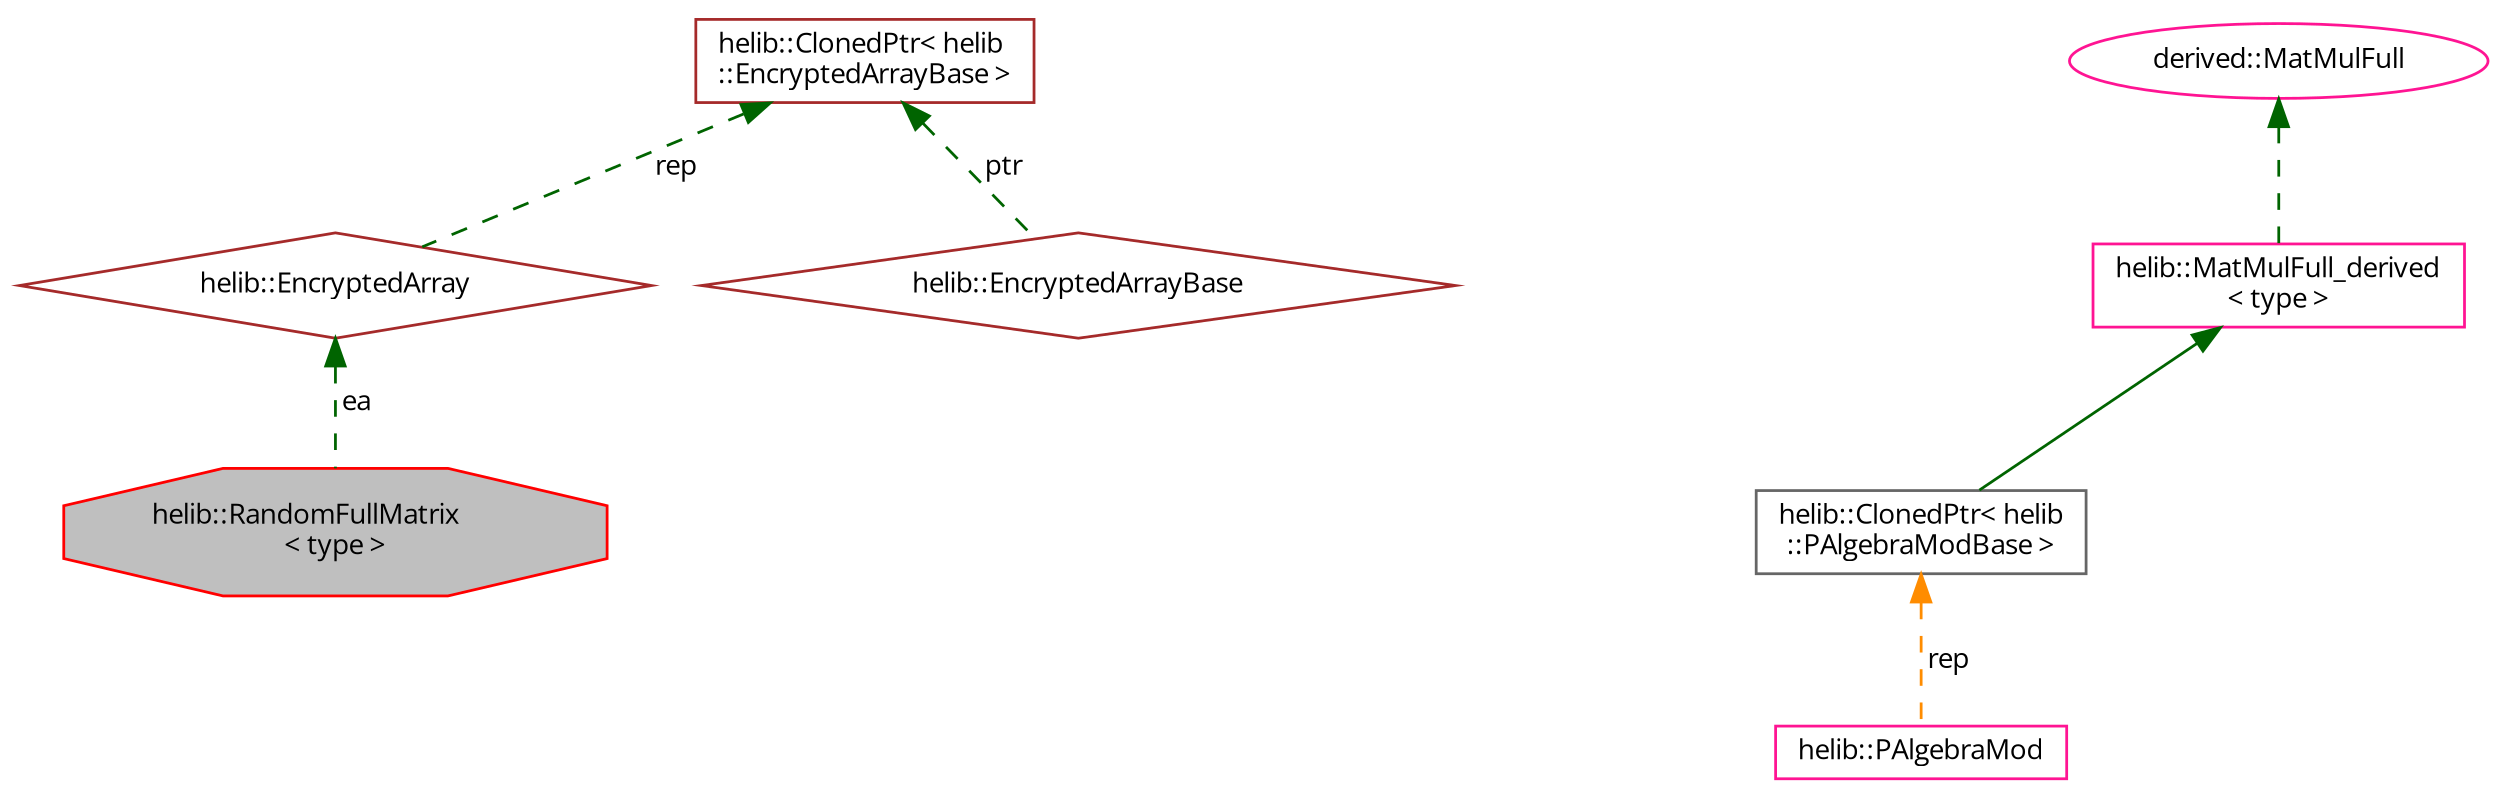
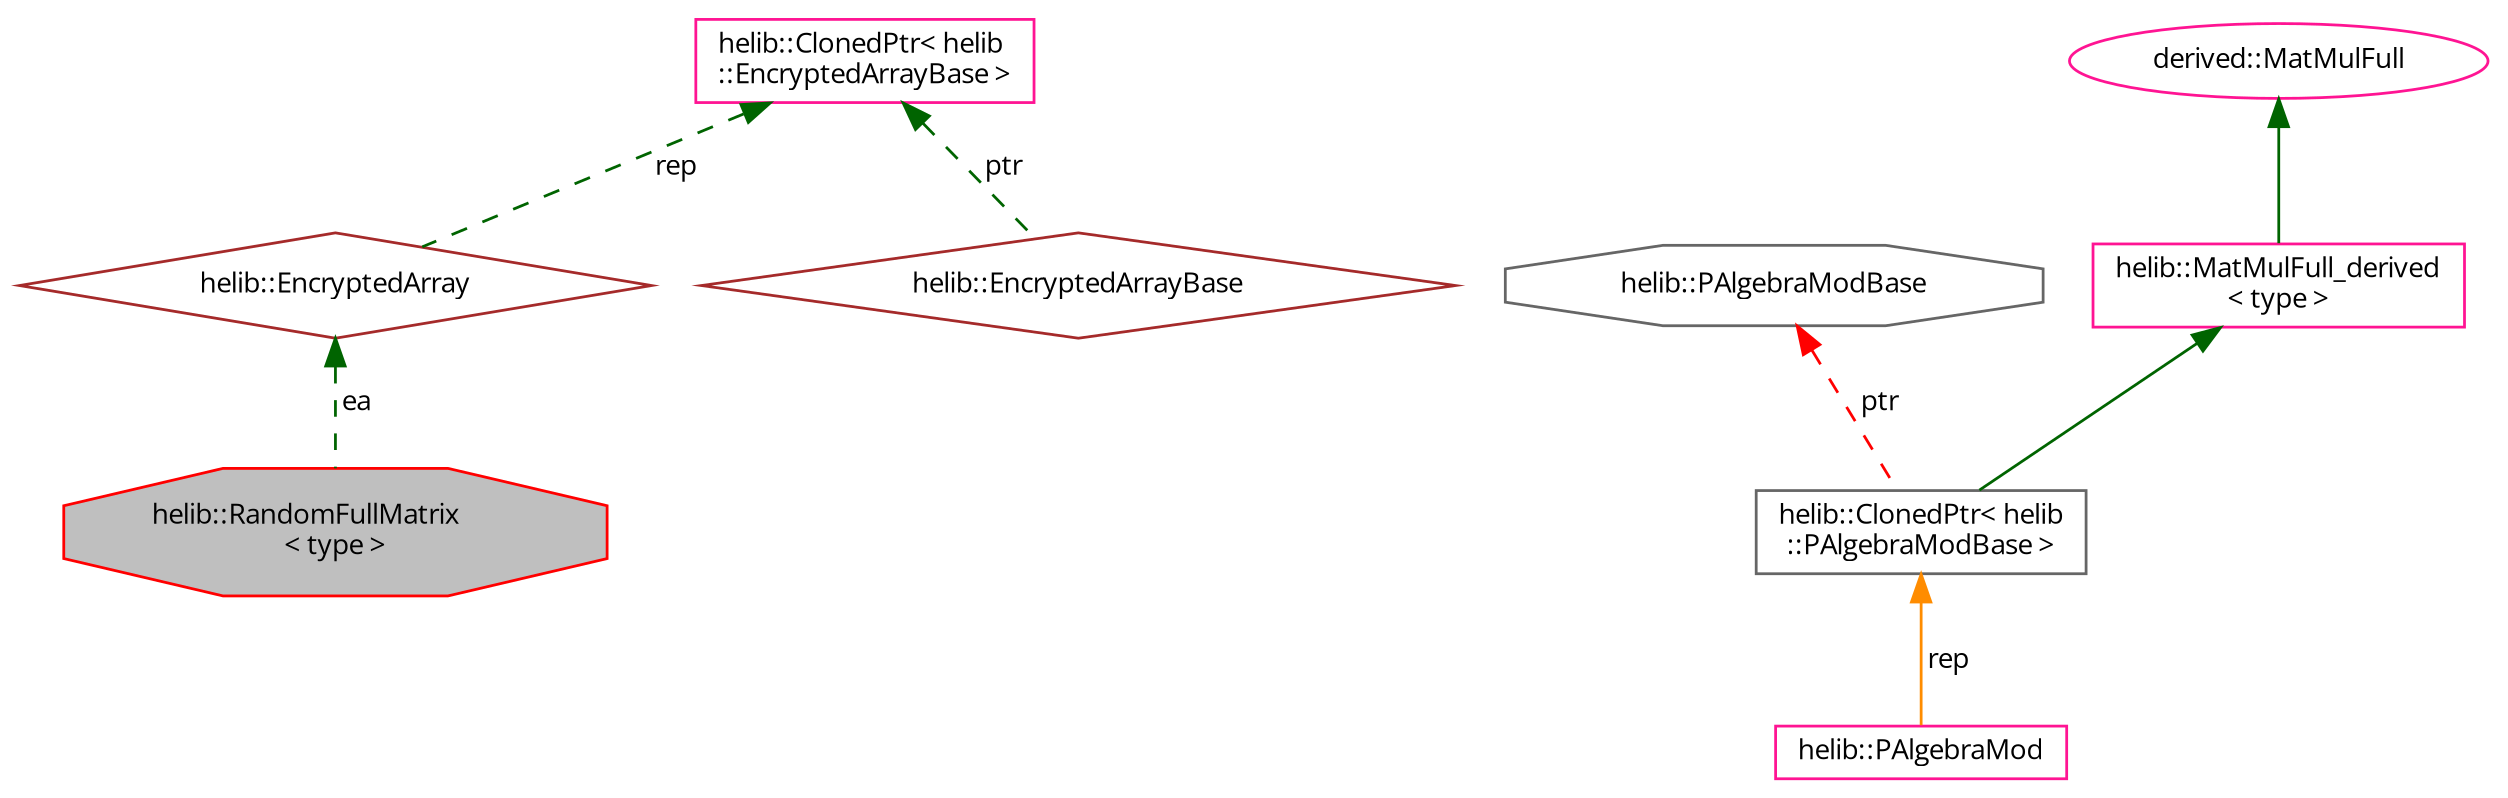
node "helib::ClonedPtr< helib ::EncryptedArrayBase >": color brown -> deeppink
edge "helib::MatMulFull_derived < type >" -> "derived::MatMulFull": style dashed -> solid
node "helib::PAlgebraModBase": added
edge "helib::PAlgebraMod" -> "helib::ClonedPtr< helib ::PAlgebraModBase >": style dashed -> solid
